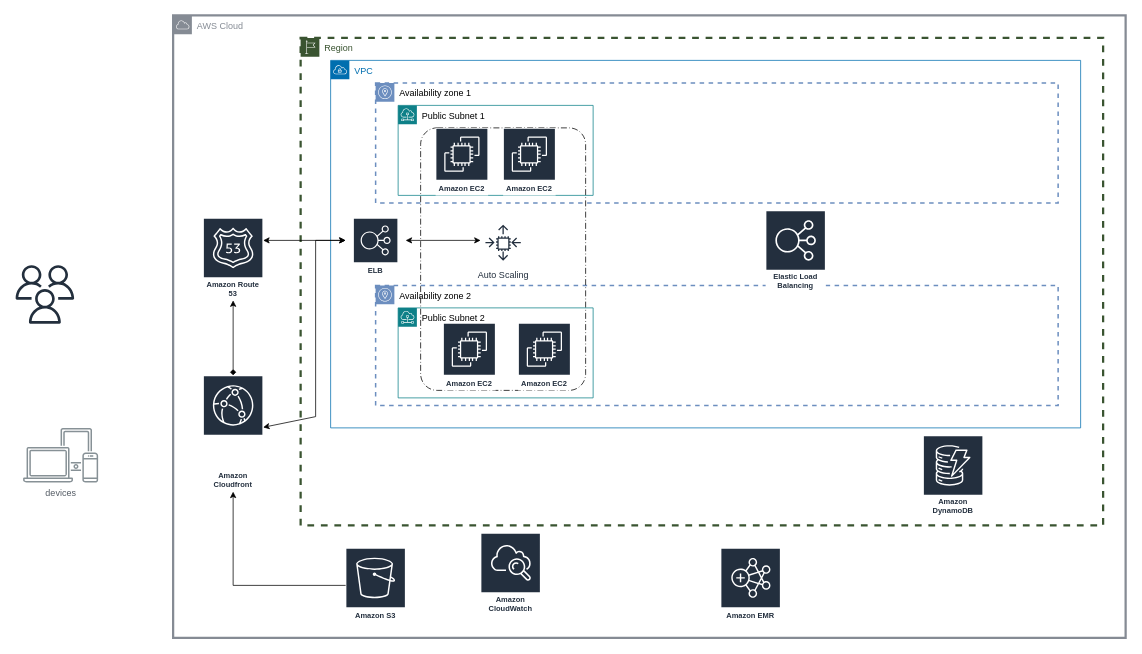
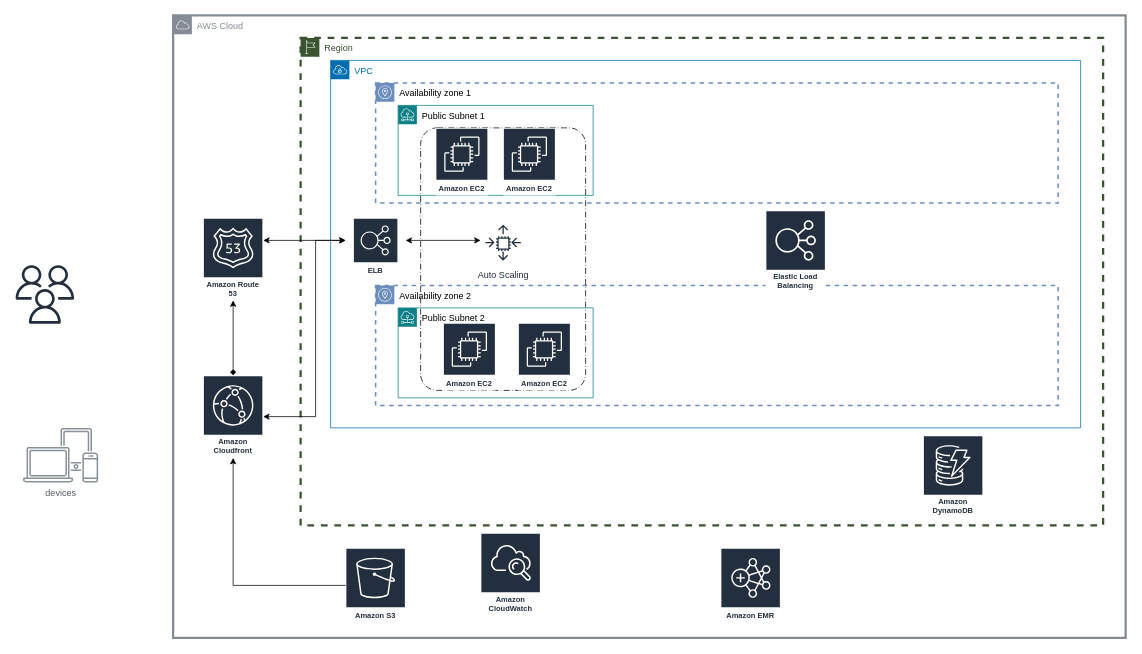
node "Amazon Cloudfront": size 60x116 -> 60x83
